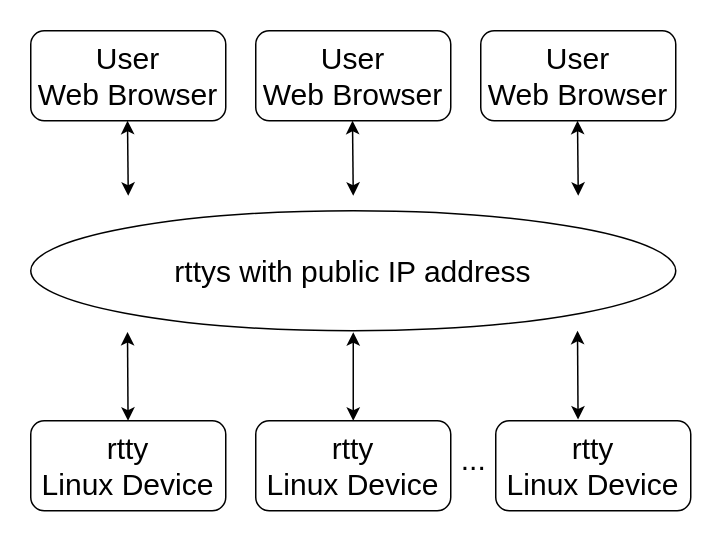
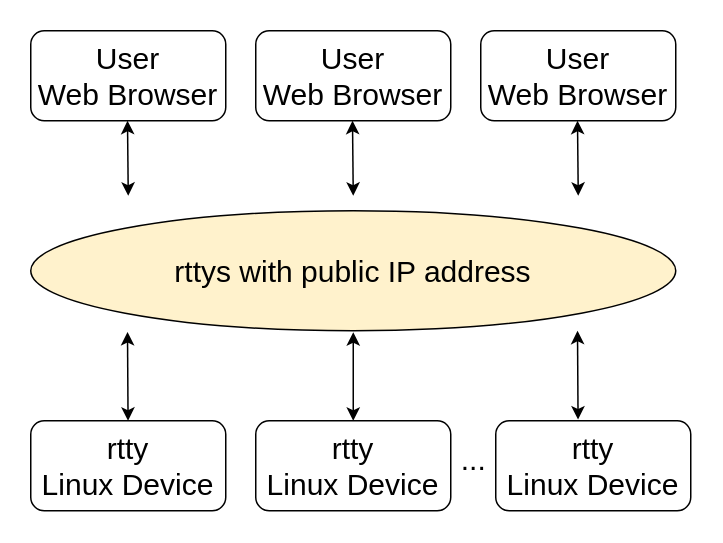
node "rttys with public IP address": fillcolor #ffffff -> #fff2cc
